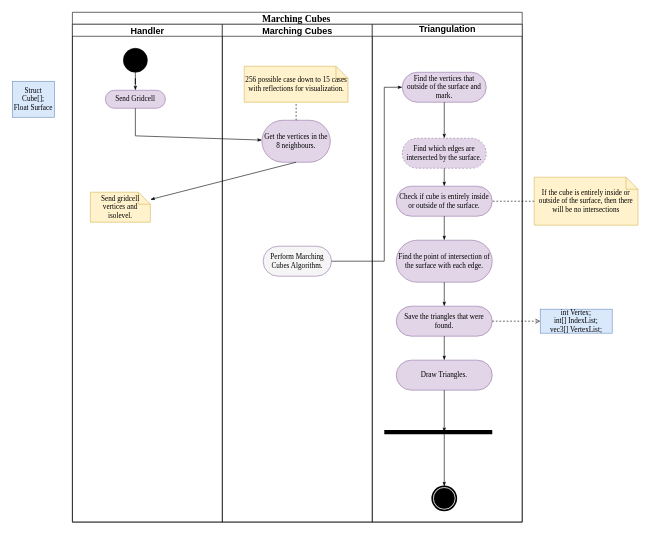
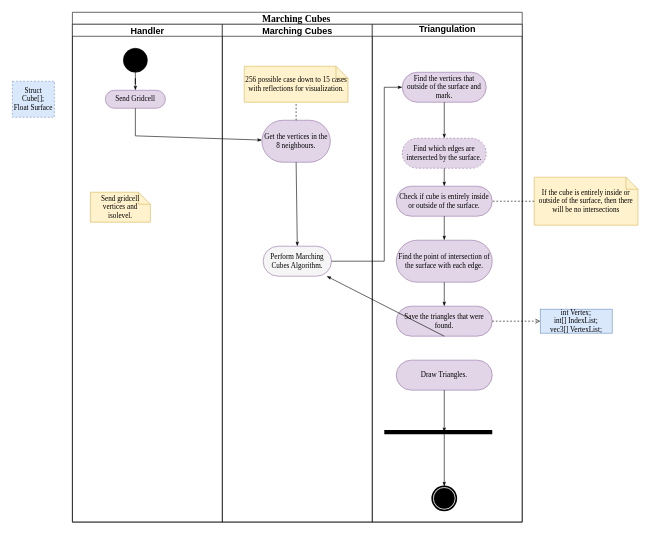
node "Struct Cube[]; Float Surface": style solid -> dashed
edge "Get the vertices in the 8 neighbours." -> "Send gridcell vertices and isolevel.": now "Get the vertices in the 8 neighbours." -> "Perform Marching Cubes Algorithm."
edge "Save the triangles that were found." -> "Draw Triangles.": now "Save the triangles that were found." -> "Perform Marching Cubes Algorithm."
